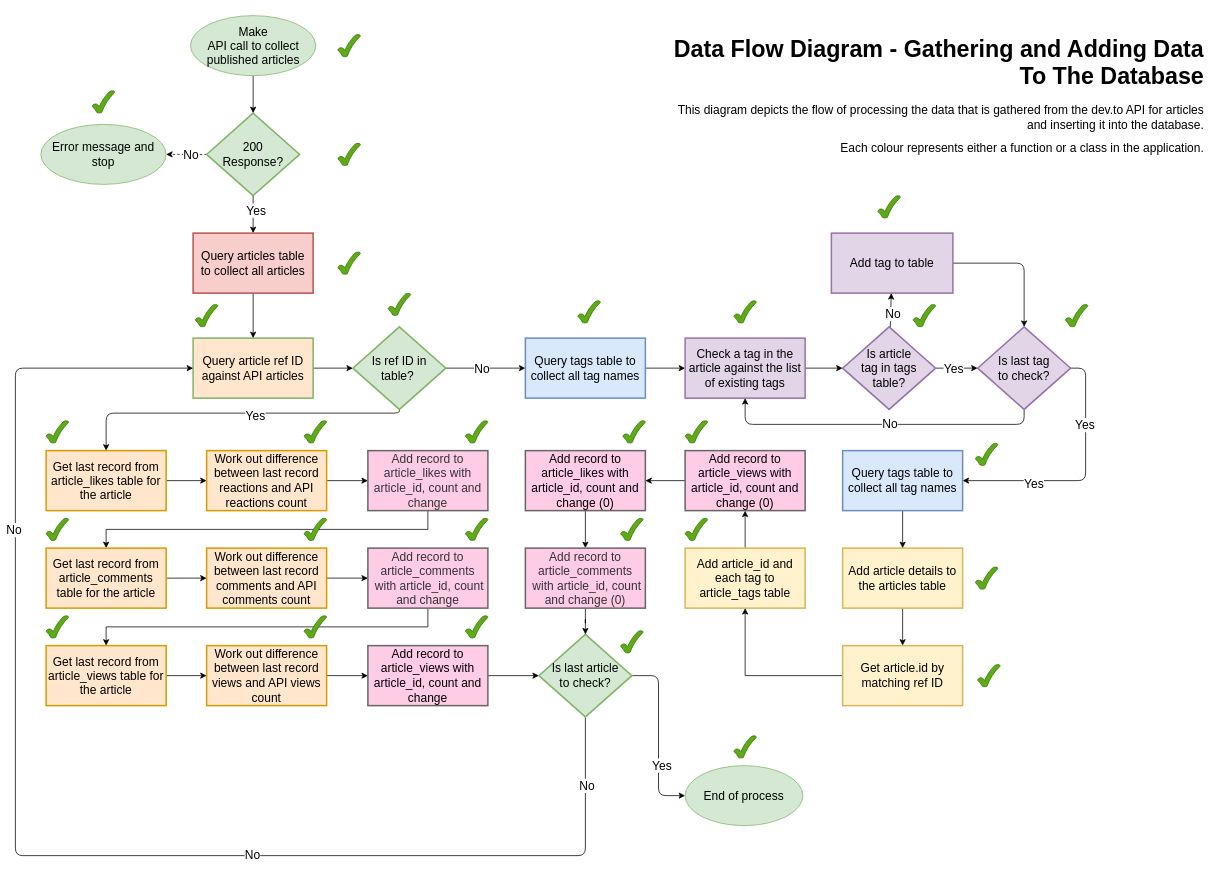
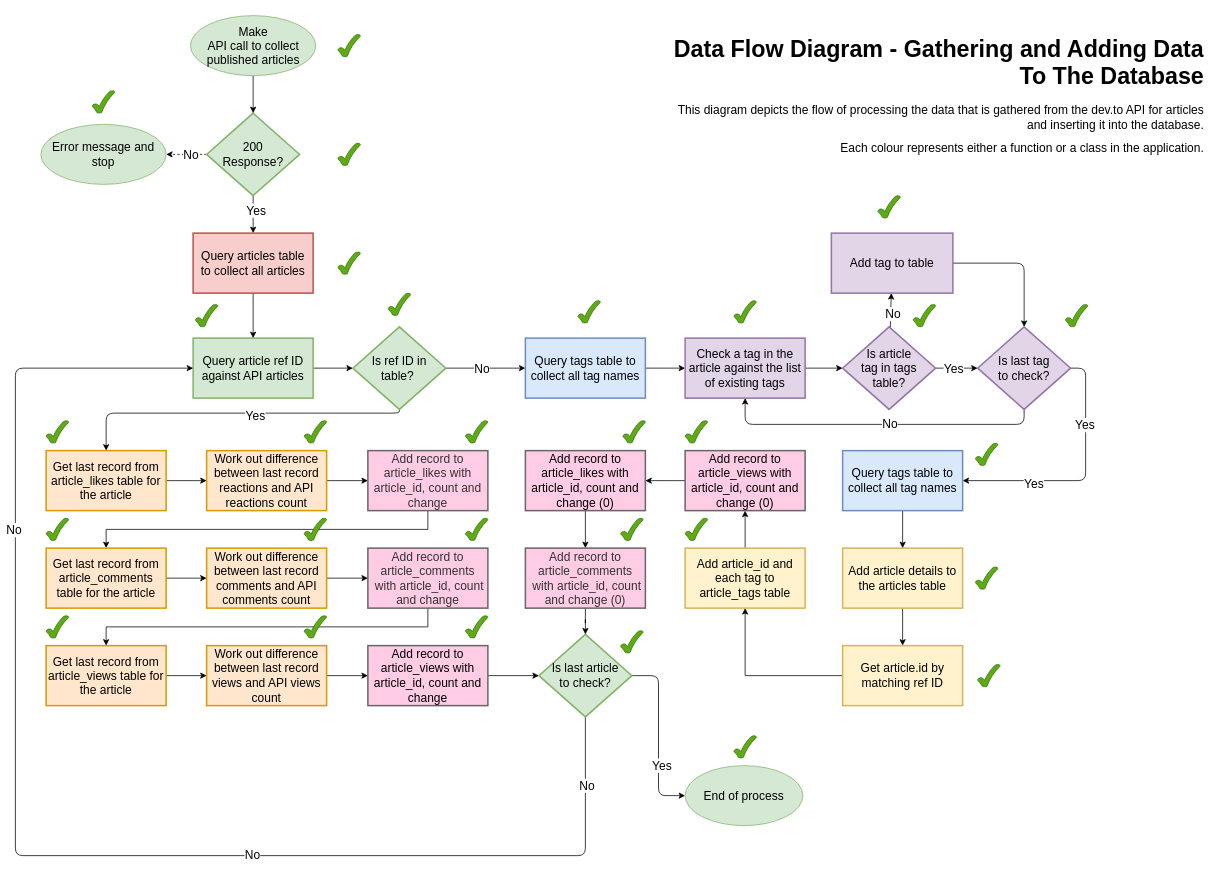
node "Query article ref ID against API articles": fillcolor #ffe6cc -> #d5e8d4
